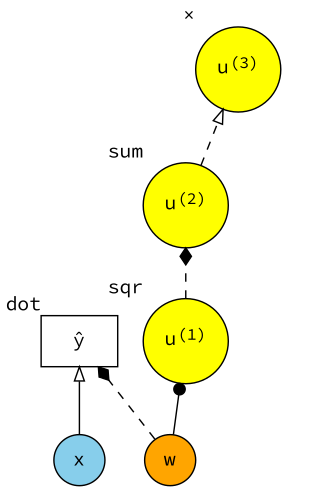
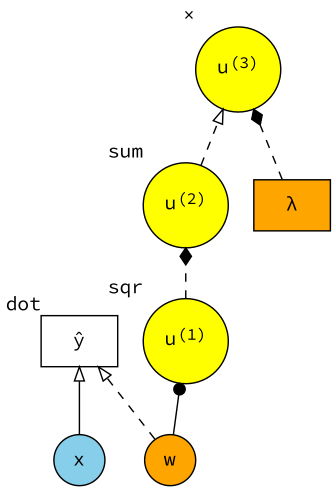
node "λ": added
edge "w" -> "ŷ dot": arrowhead diamond -> onormal
